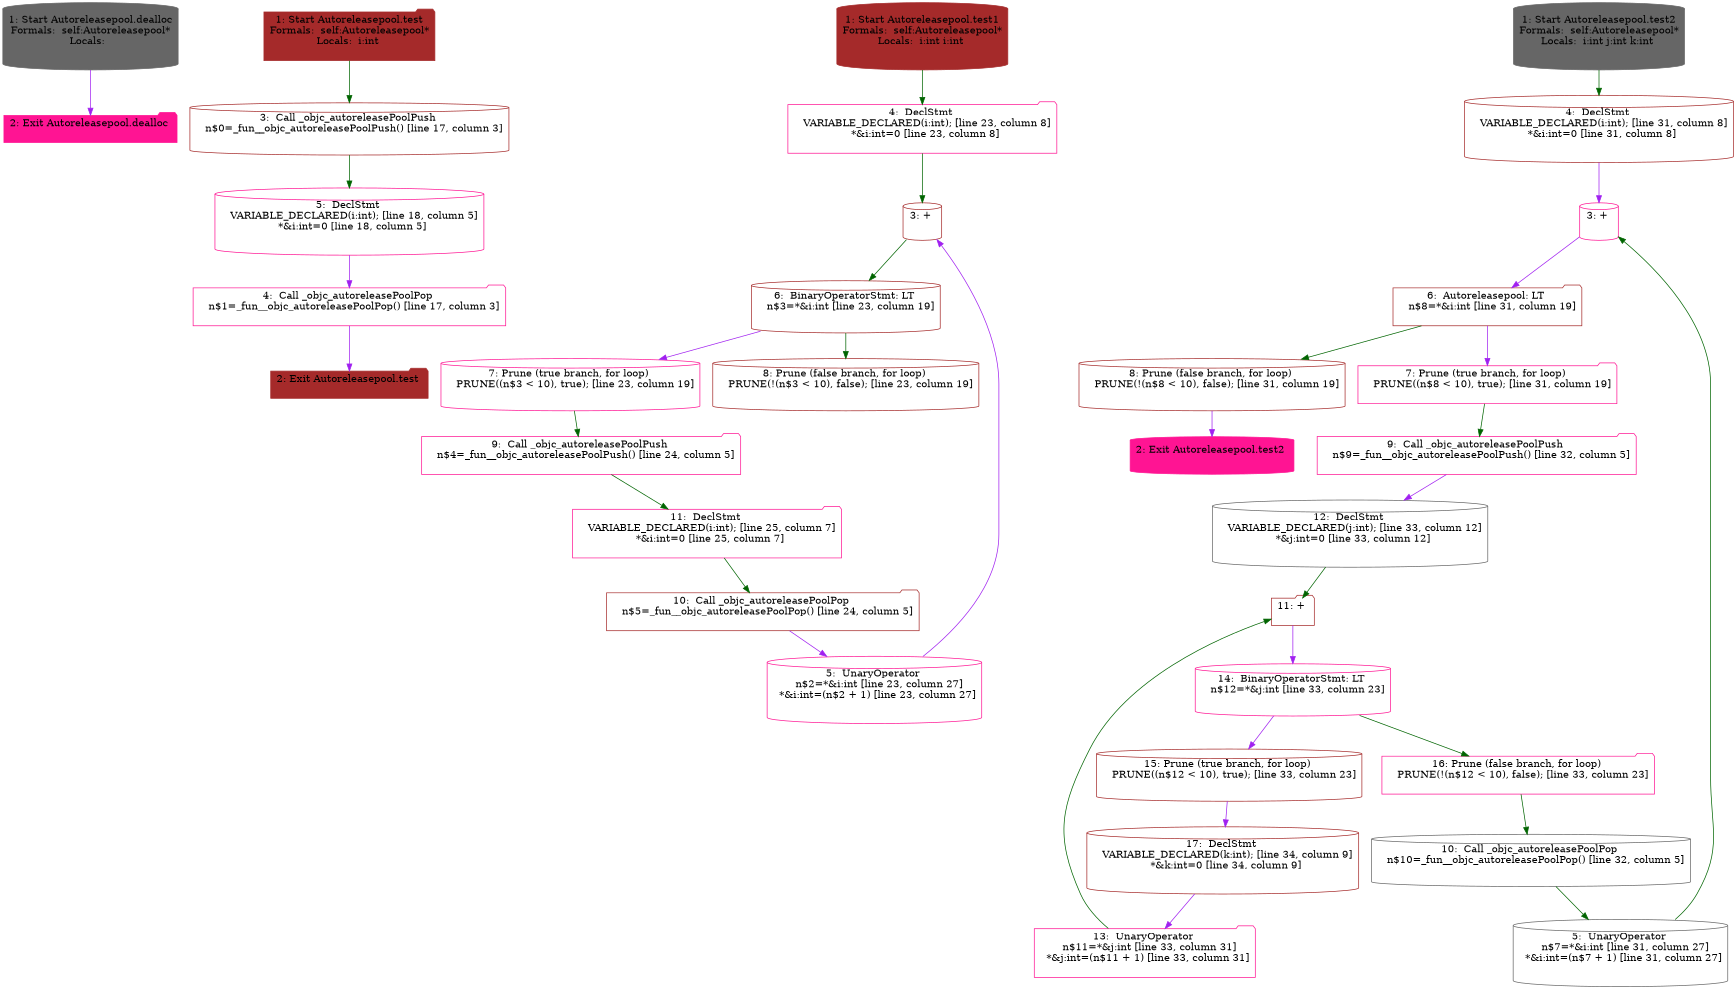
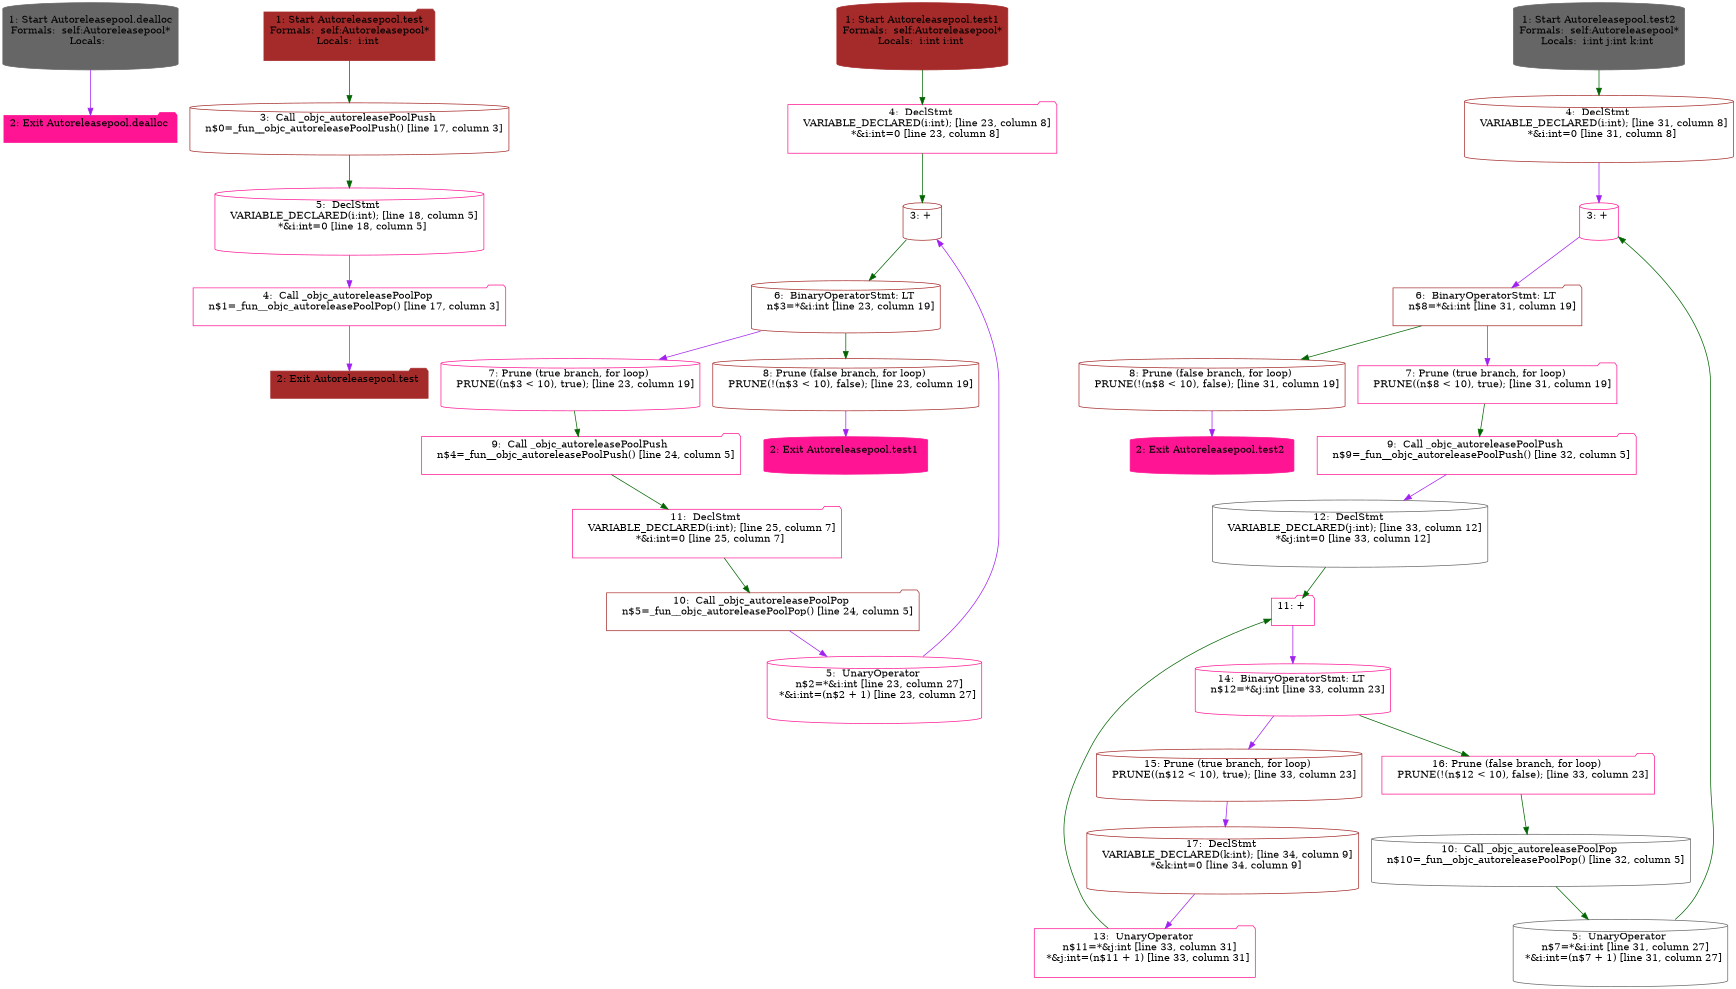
node "6:  Autoreleasepool: LT n$8=*&i:int [line 31, column 19]": label "6:  Autoreleasepool: LT n$8=*&i:int [line 31, column 19]" -> "6:  BinaryOperatorStmt: LT n$8=*&i:int [line 31, column 19]"
node "2: Exit Autoreleasepool.test1": added
node "11: +": color brown -> deeppink
